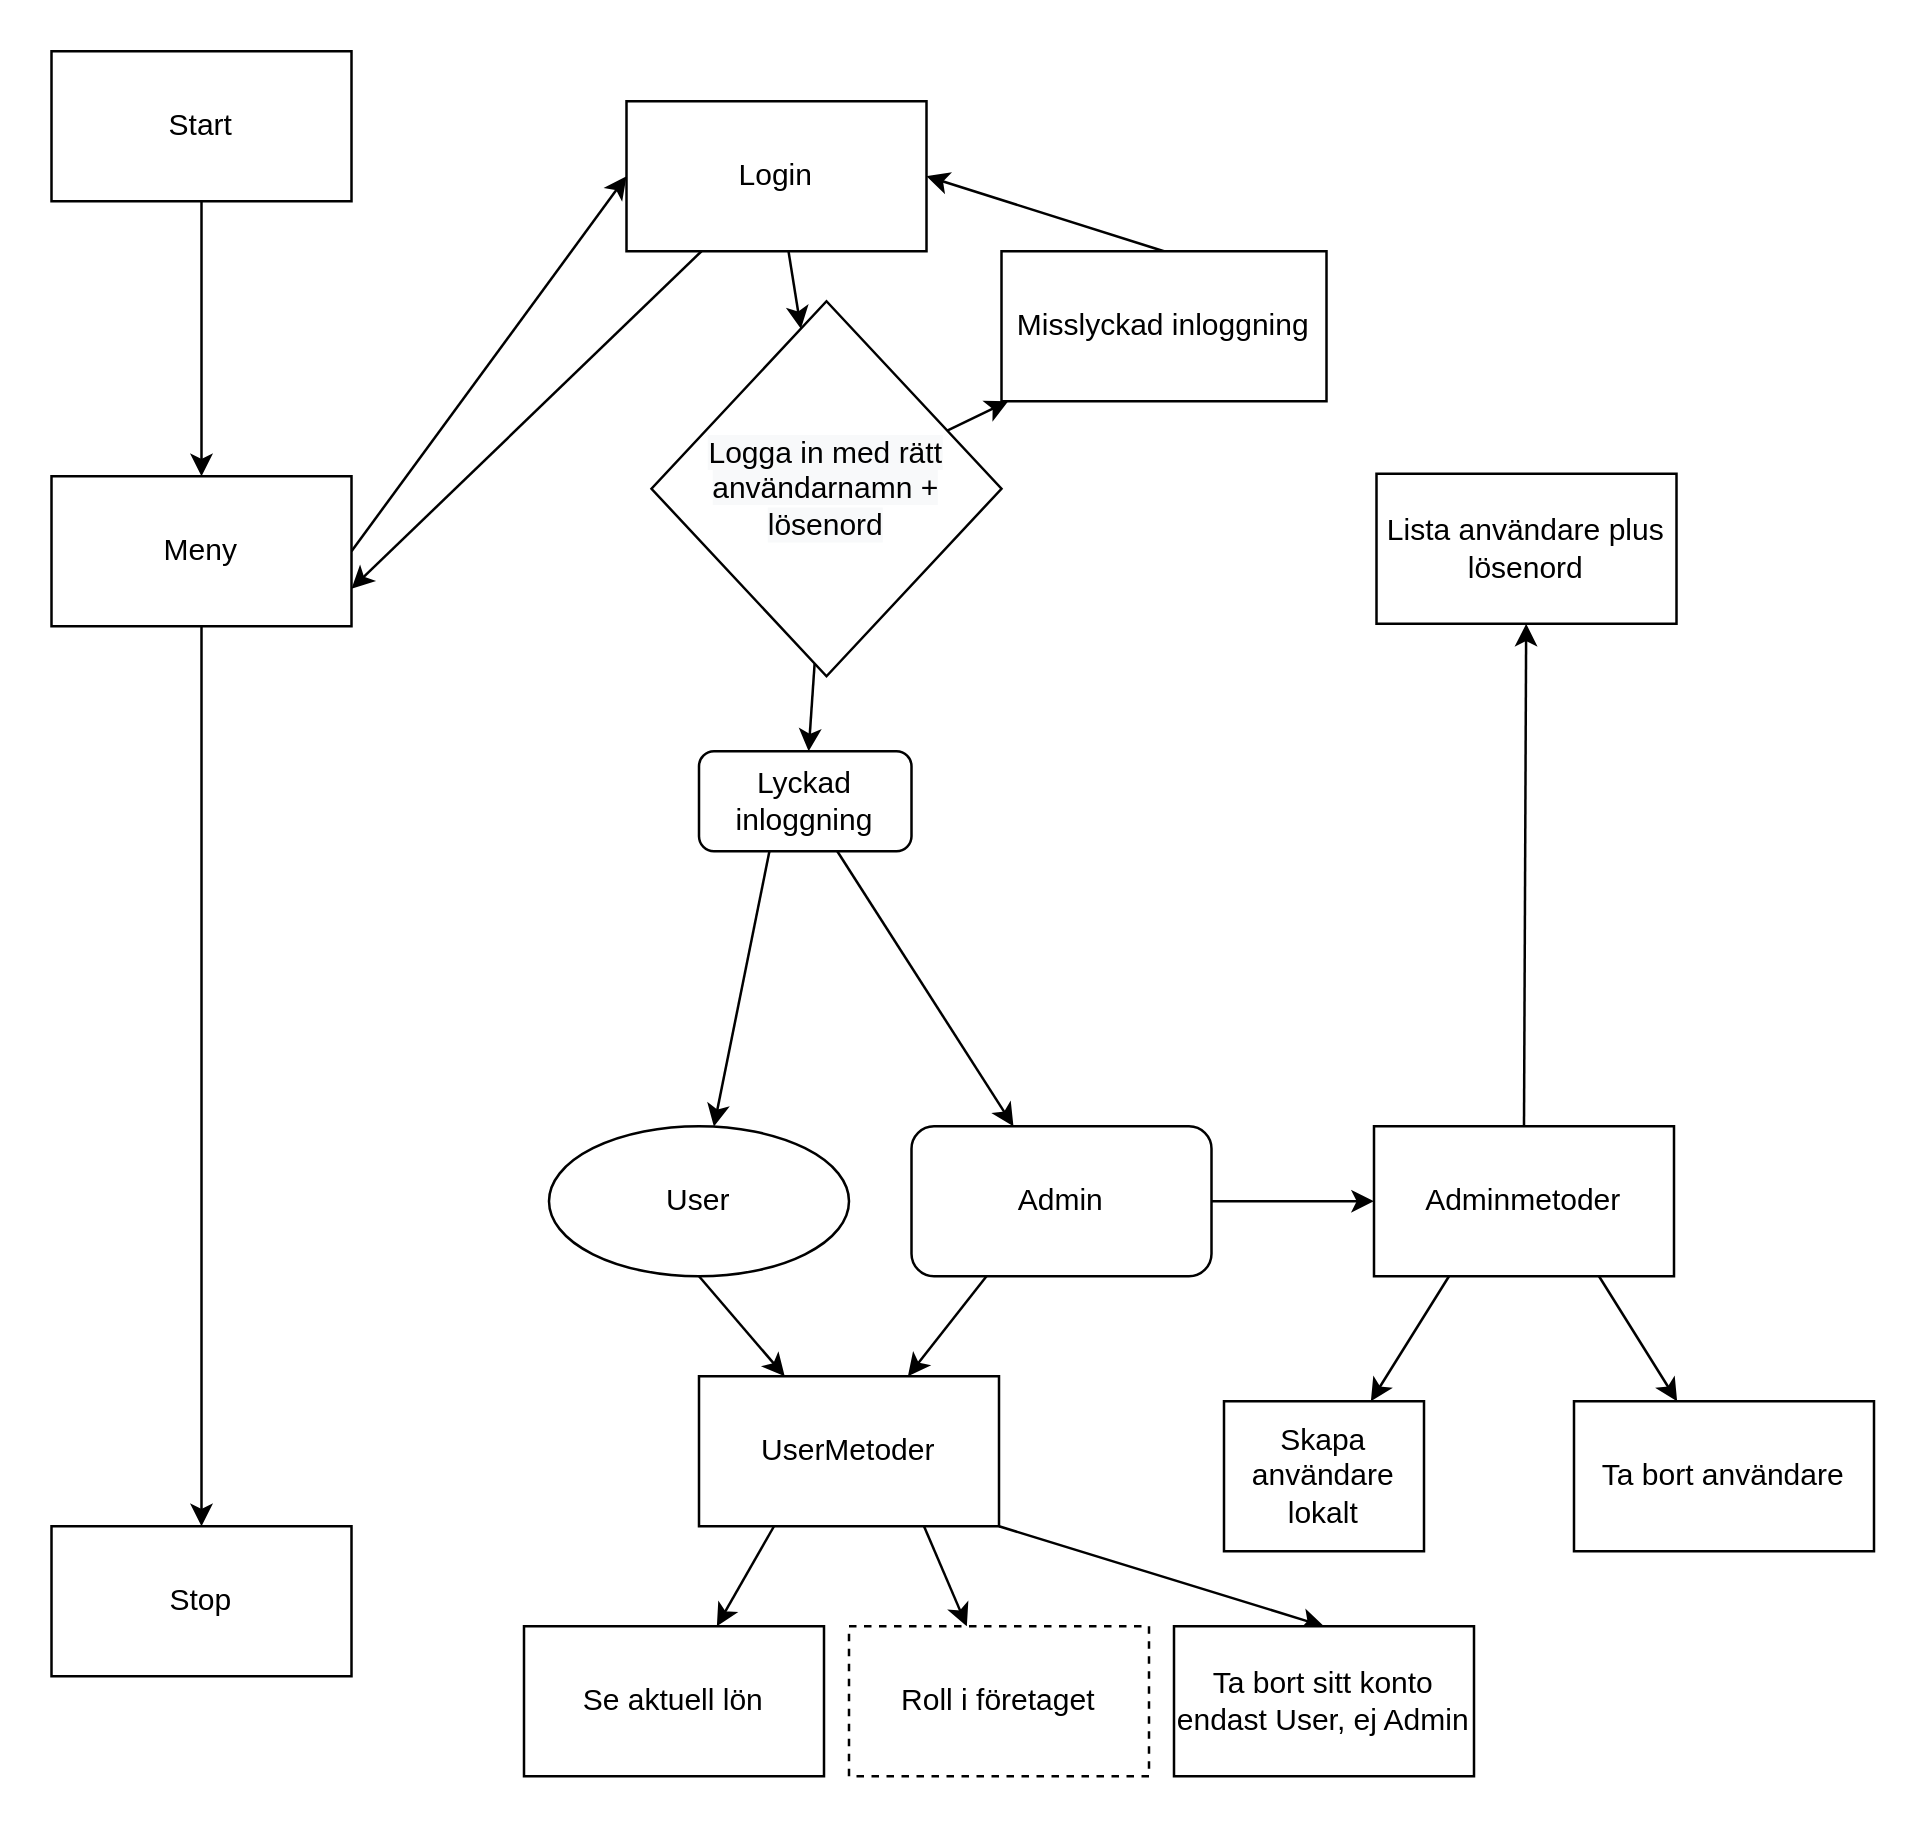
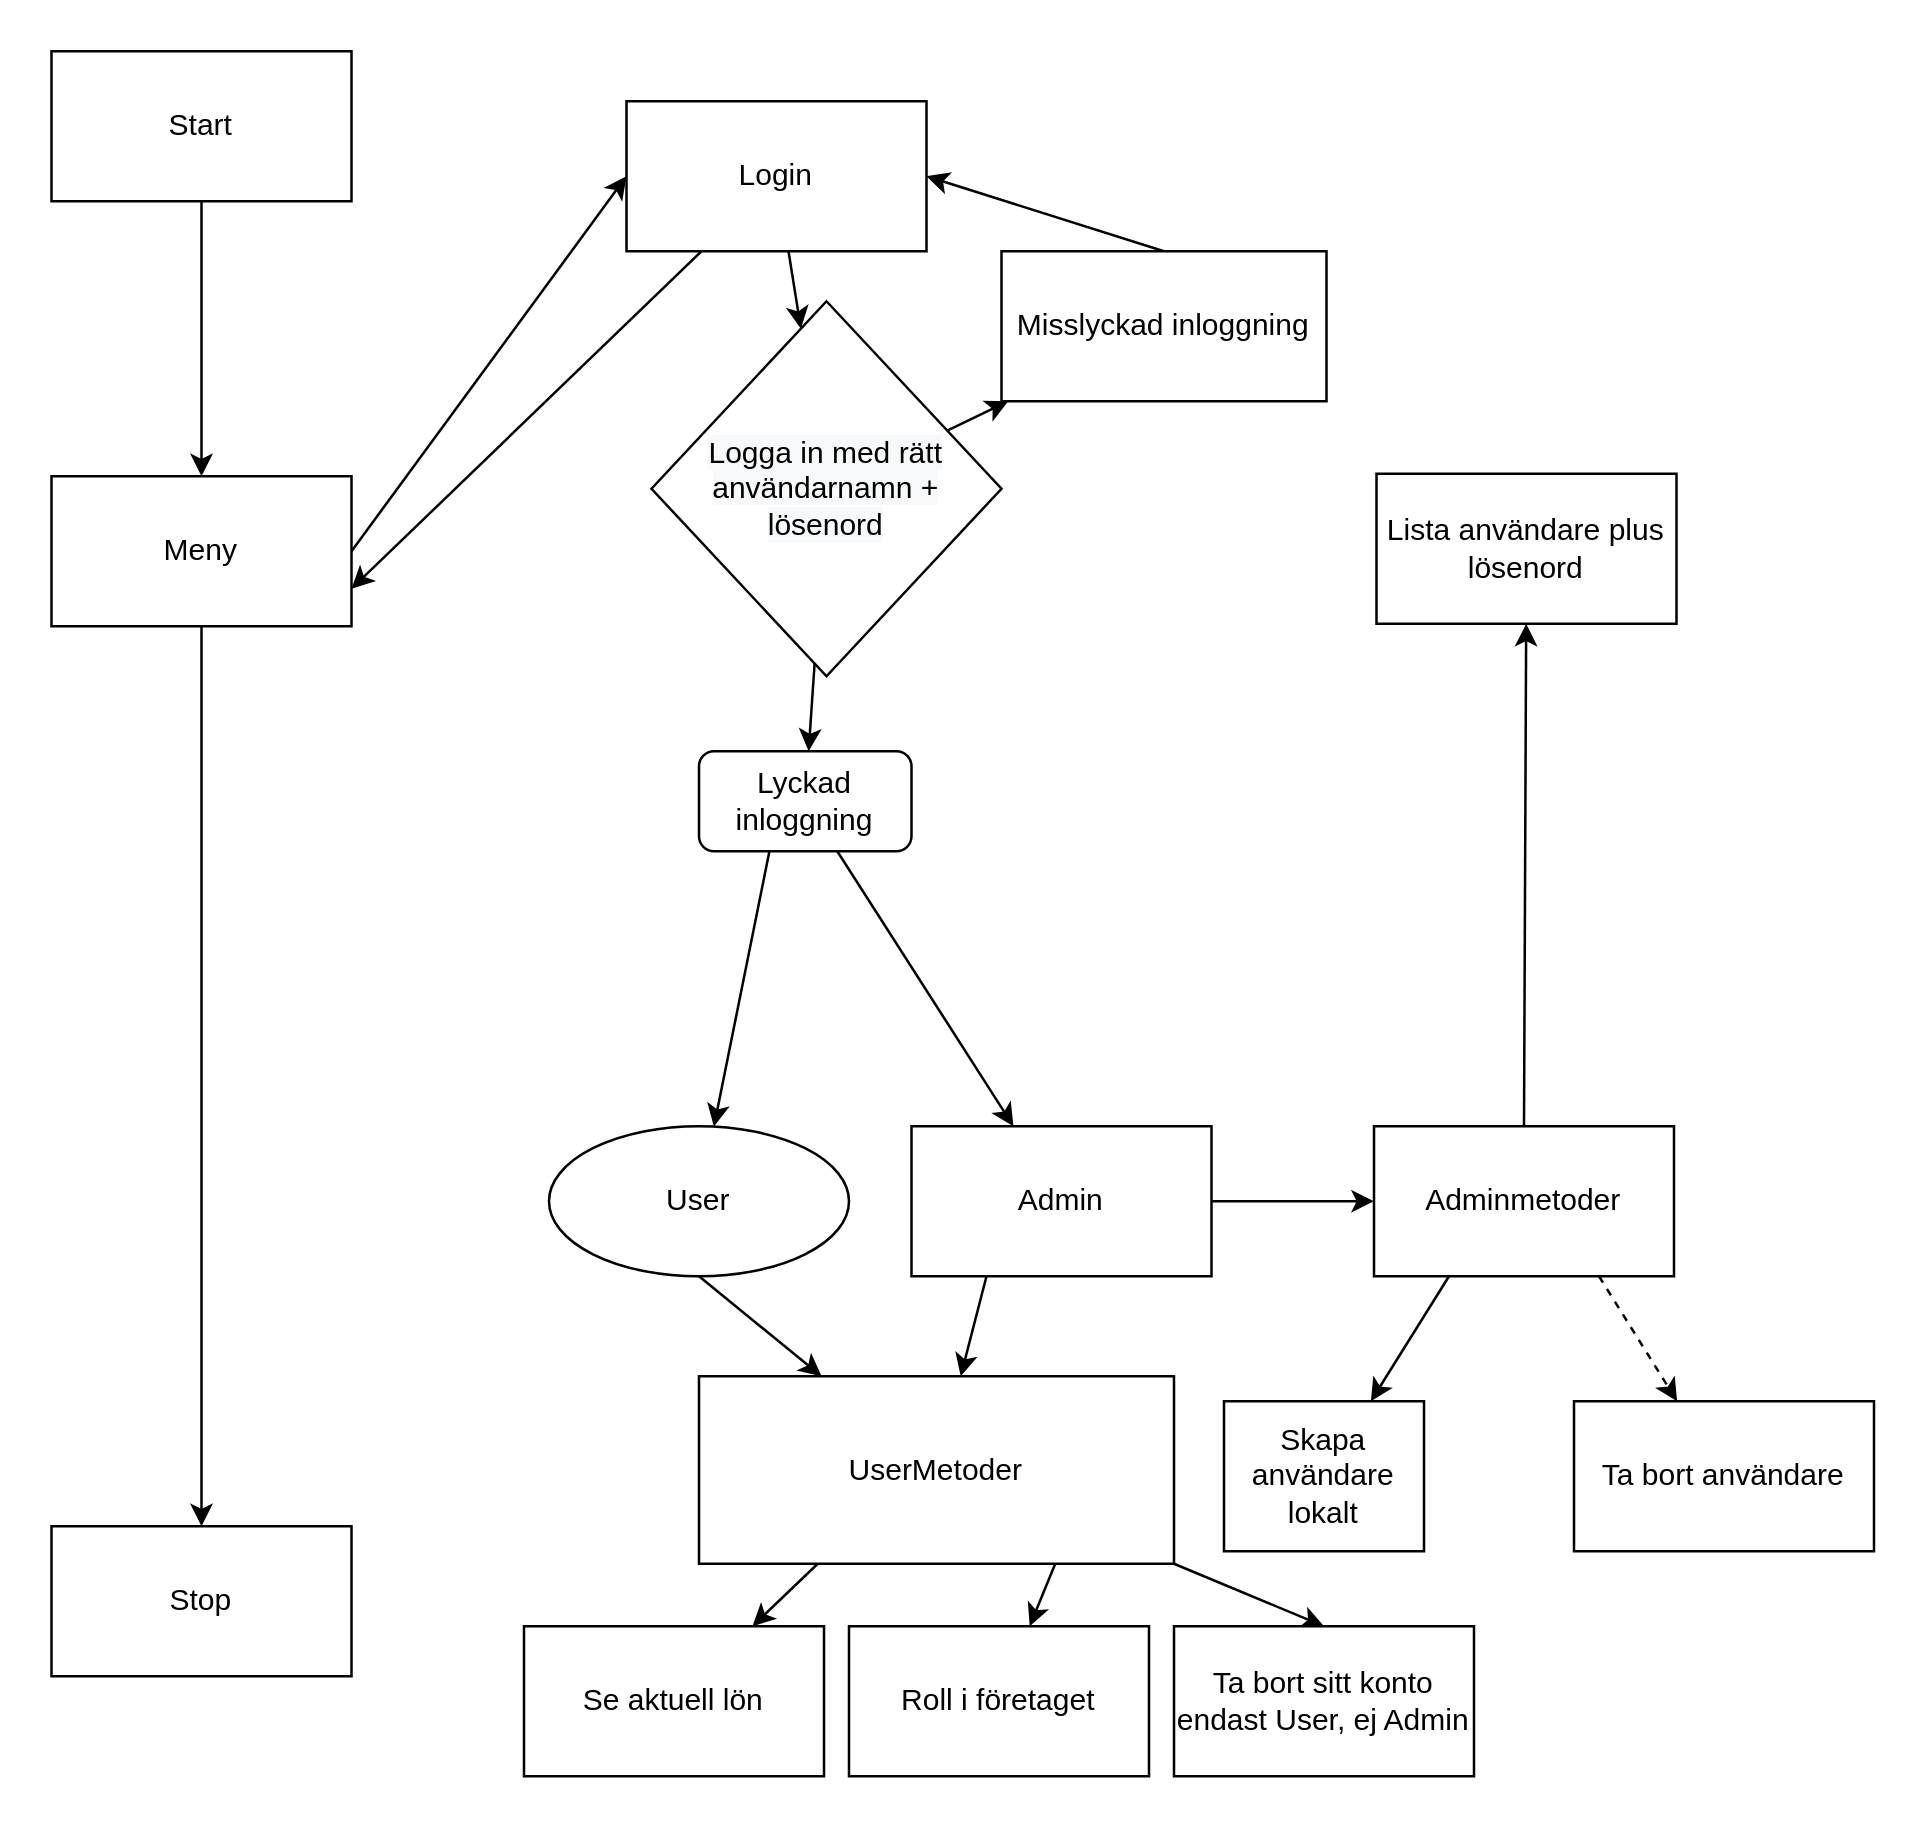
node "Admin": shape rounded rectangle -> rectangle
edge "Adminmetoder" -> "Ta bort användare": style solid -> dashed
node "UserMetoder": size 300x150 -> 475x188
node "Roll i företaget": style dashed -> solid
